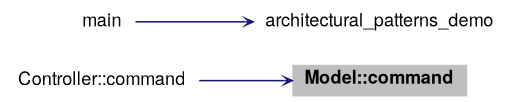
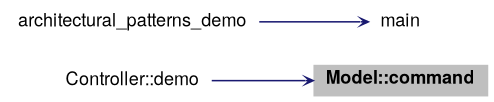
edge "main" -> "architectural_patterns_demo": reversed
node "Controller::command": label "Controller::command" -> "Controller::demo"
